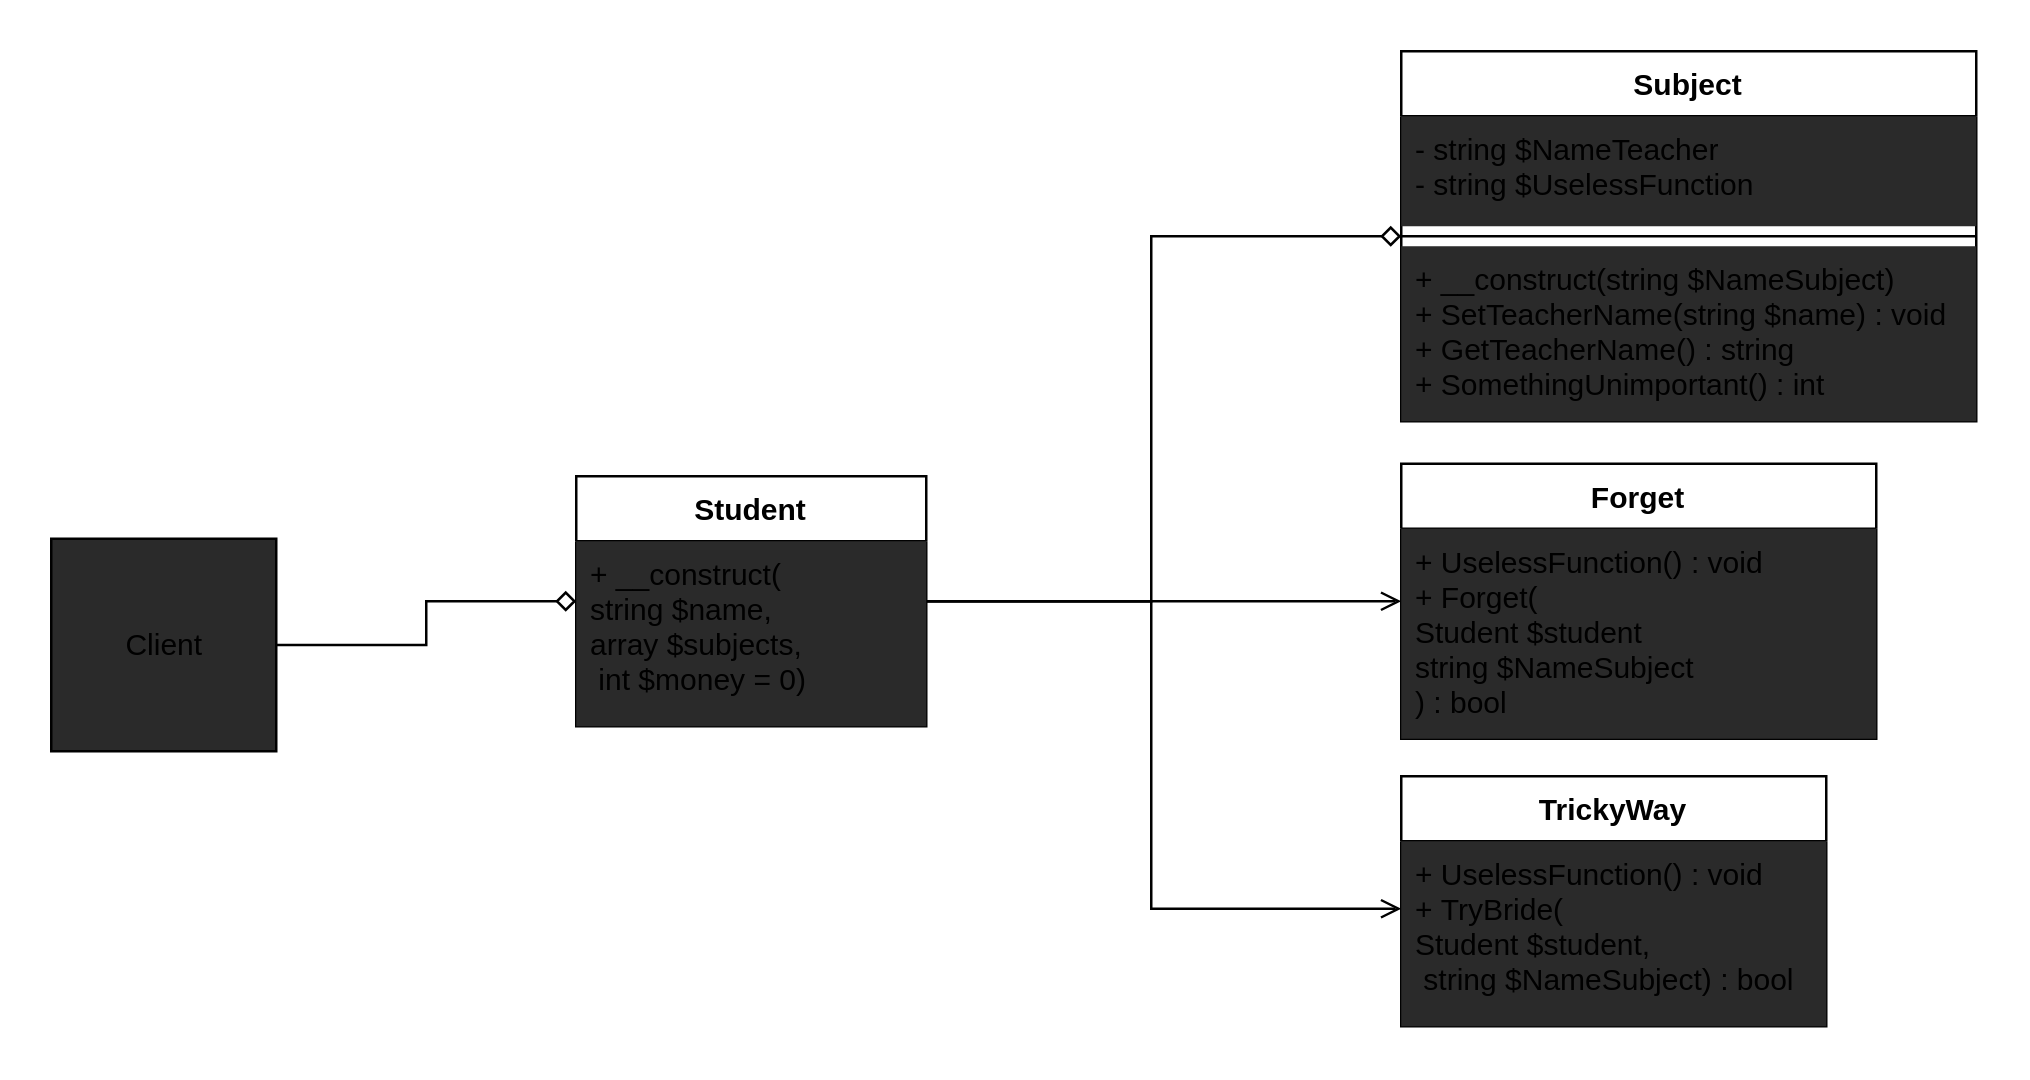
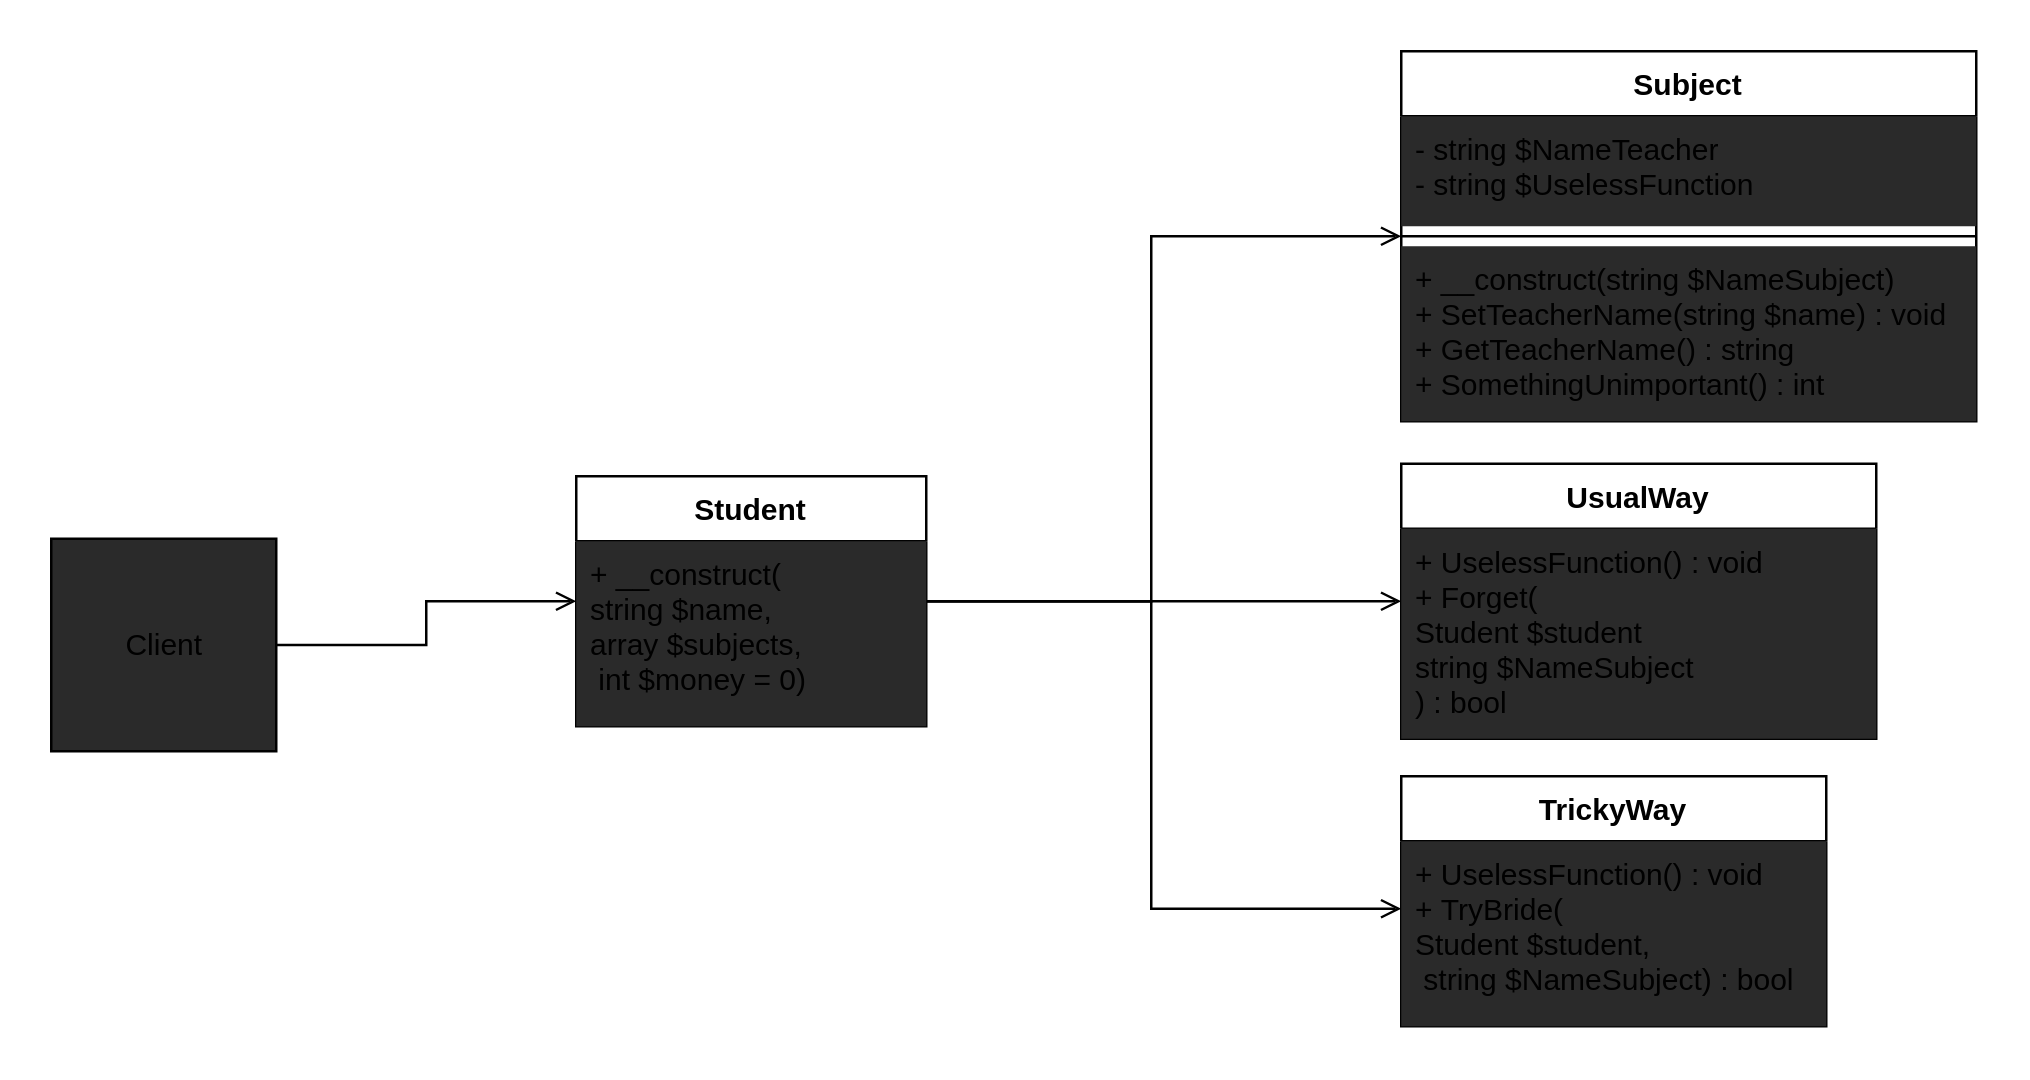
edge "Student" -> "Subject": arrowhead diamond -> open
node "Forget": label "Forget" -> "UsualWay"
edge "Client" -> "Student": arrowhead diamond -> open
